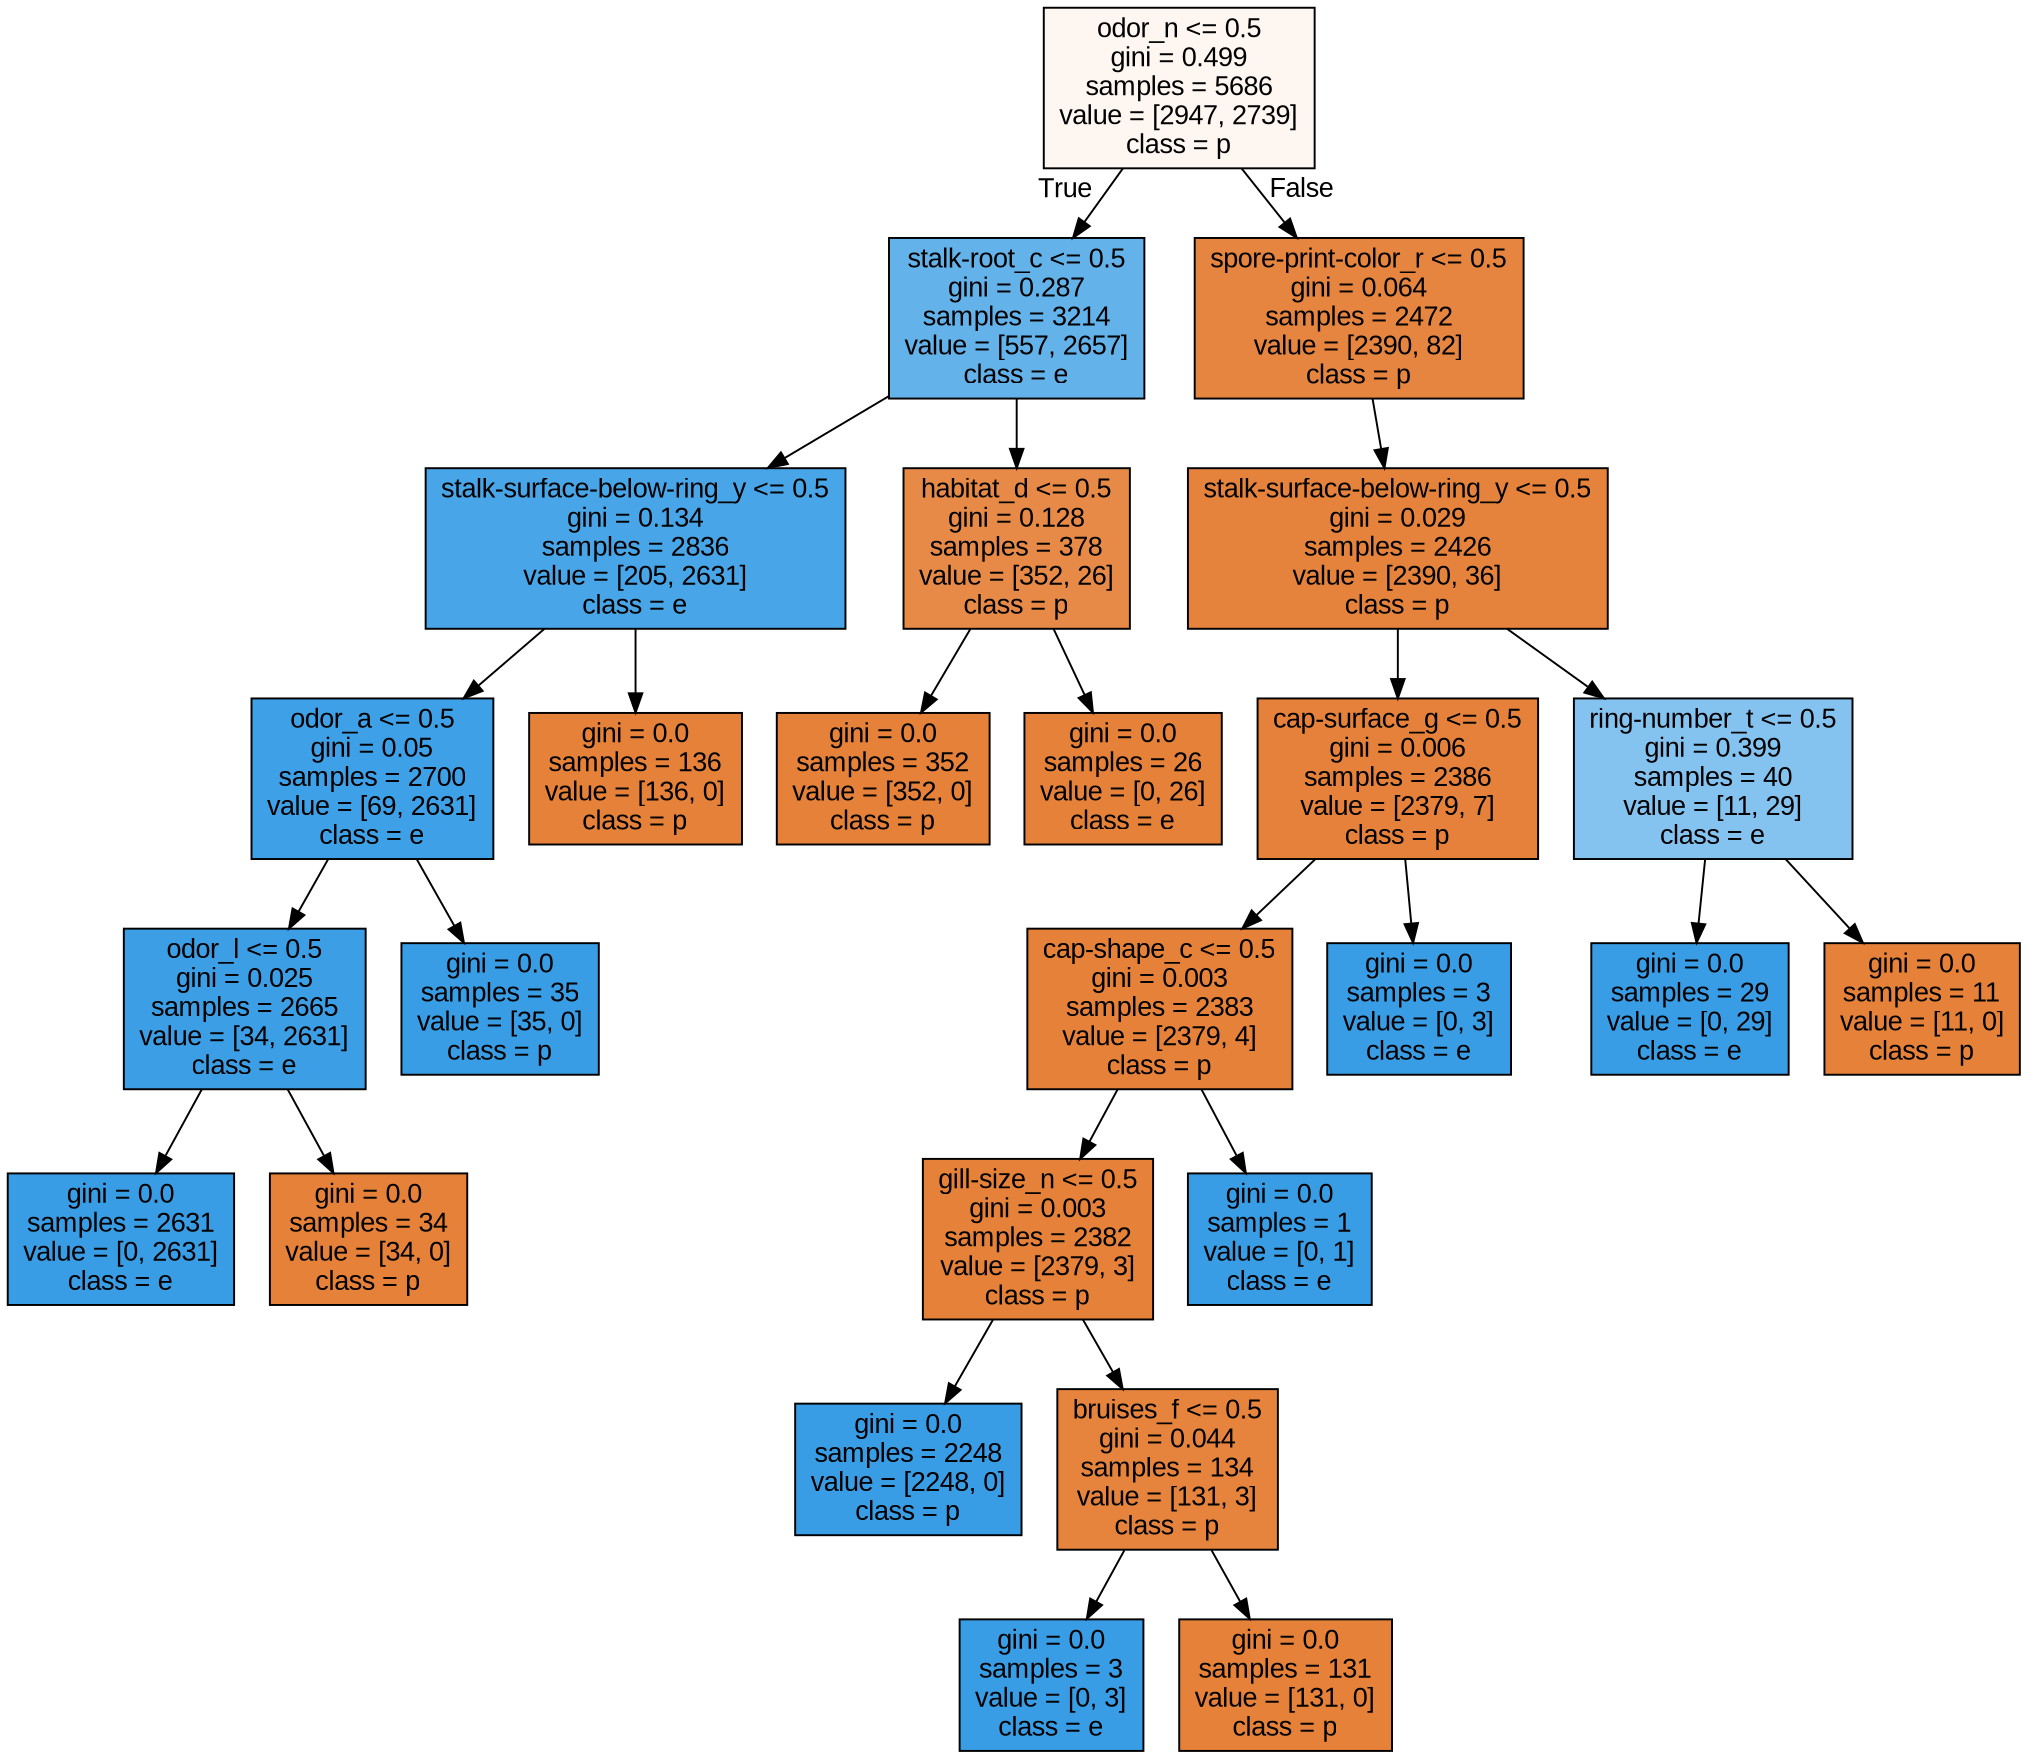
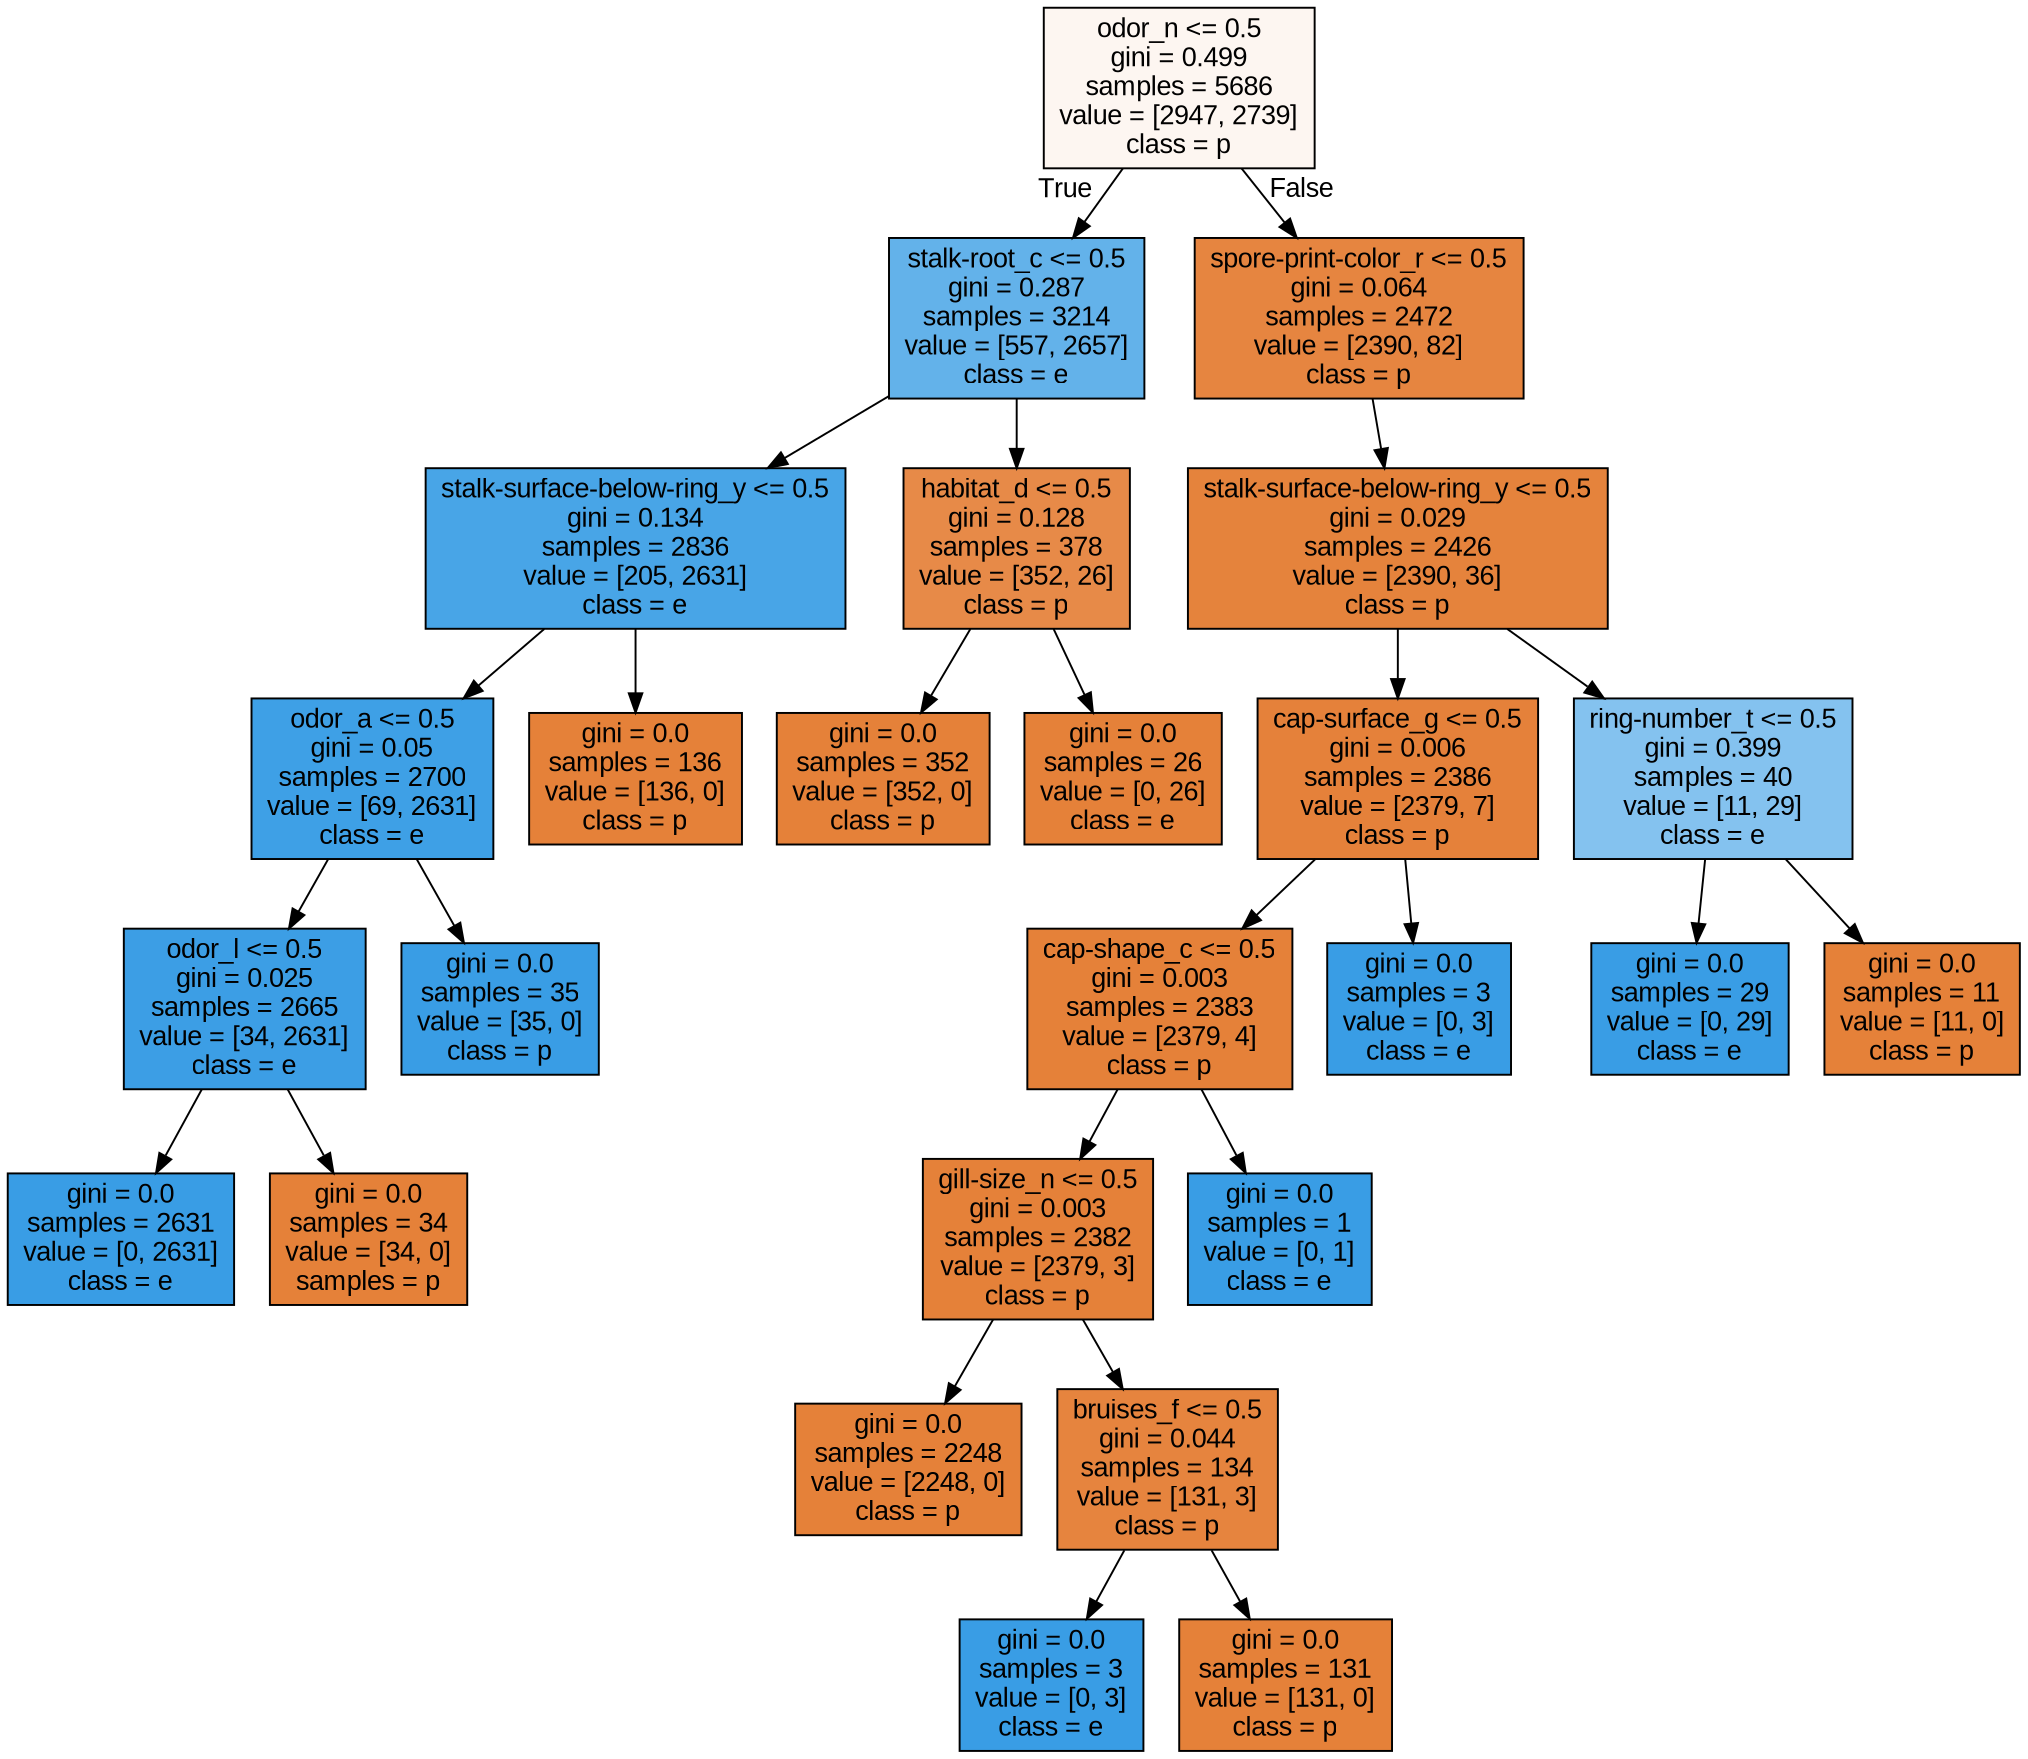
node "gini = 0.0 samples = 34 value = [34, 0] class = p": label "gini = 0.0 samples = 34 value = [34, 0] class = p" -> "gini = 0.0 samples = 34 value = [34, 0] samples = p"
node "gini = 0.0 samples = 2248 value = [2248, 0] class = p": fillcolor #399de5 -> #e58139
